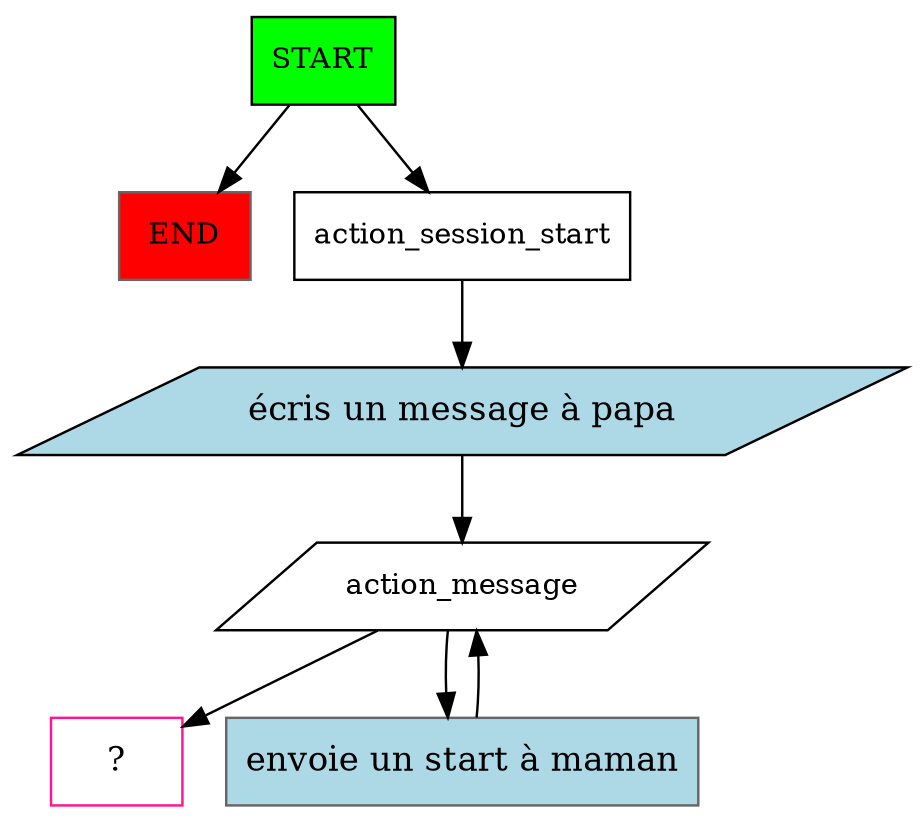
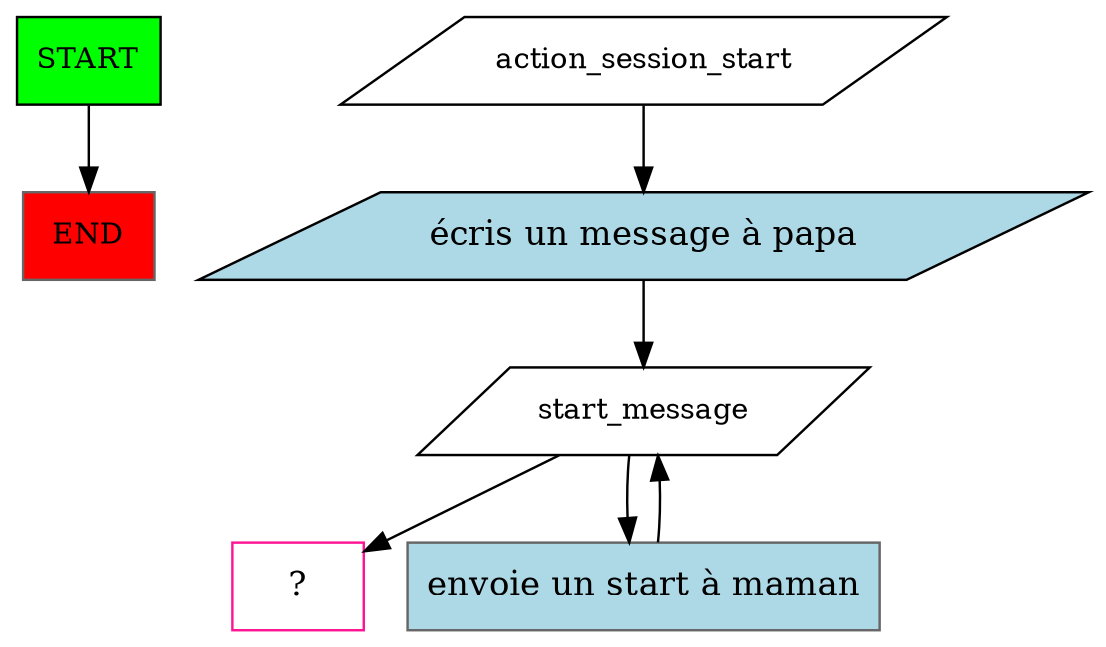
edge "START" -> "action_session_start": removed
node "action_session_start": shape box -> parallelogram
node "action_message": label "action_message" -> "start_message"
